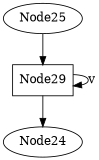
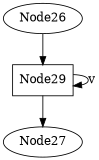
node "Node25": label "Node25" -> "Node26"
node "Node24": label "Node24" -> "Node27"
